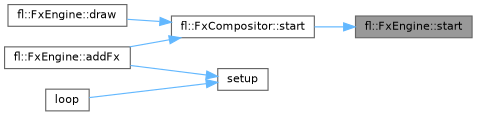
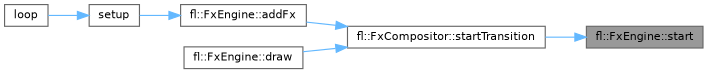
node "fl::FxCompositor::start": label "fl::FxCompositor::start" -> "fl::FxCompositor::startTransition"
edge "fl::FxEngine::addFx" -> "setup": reversed
